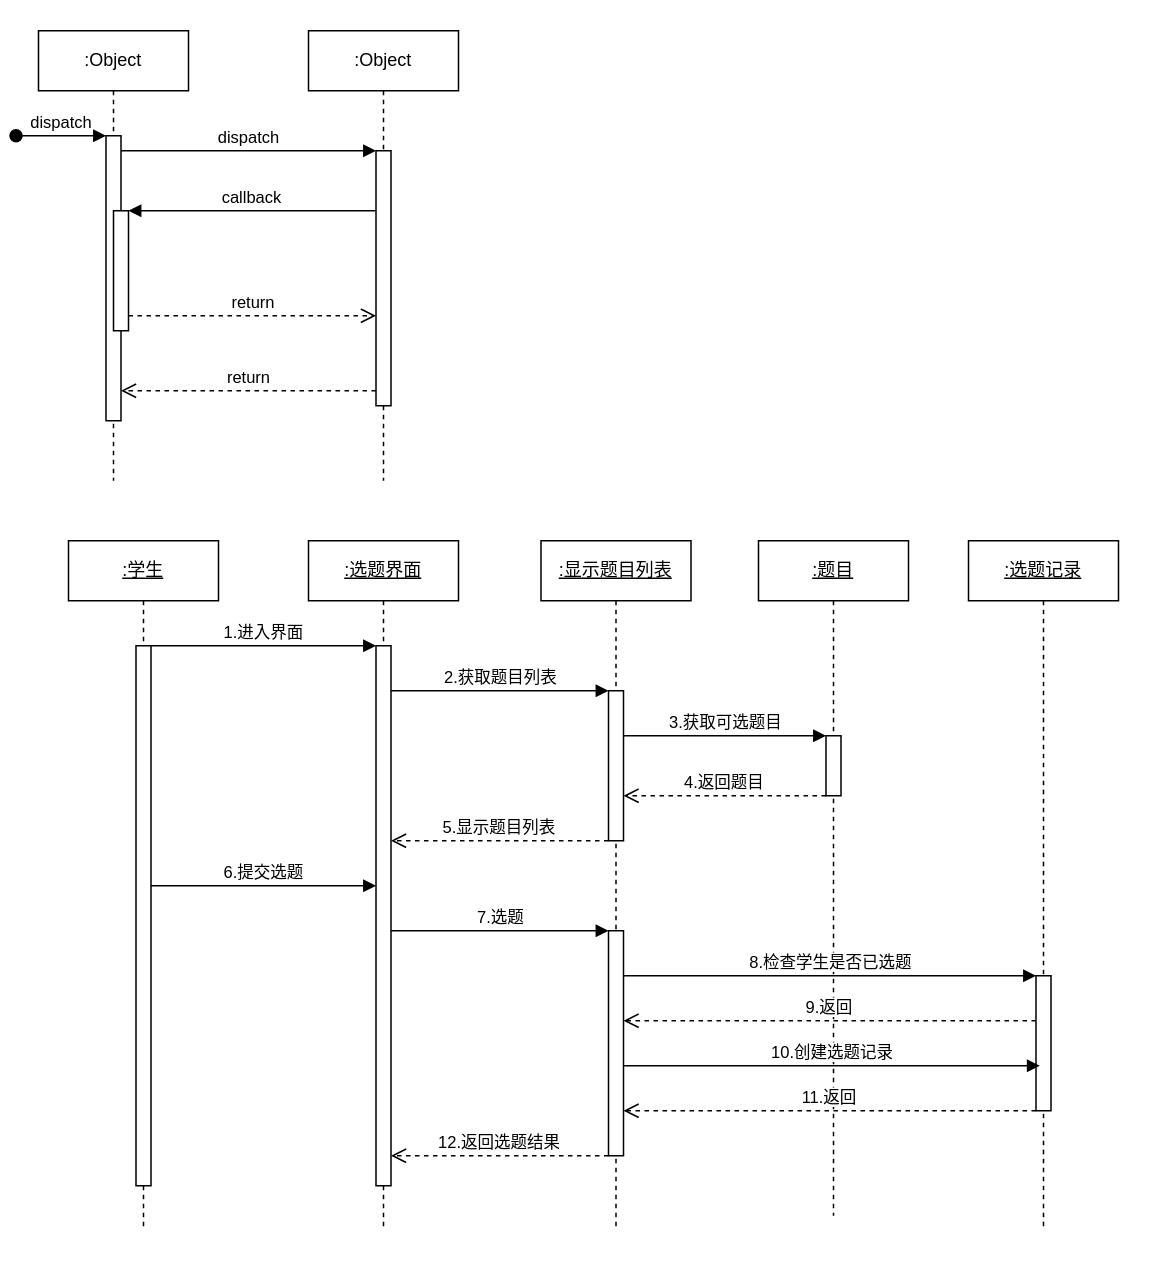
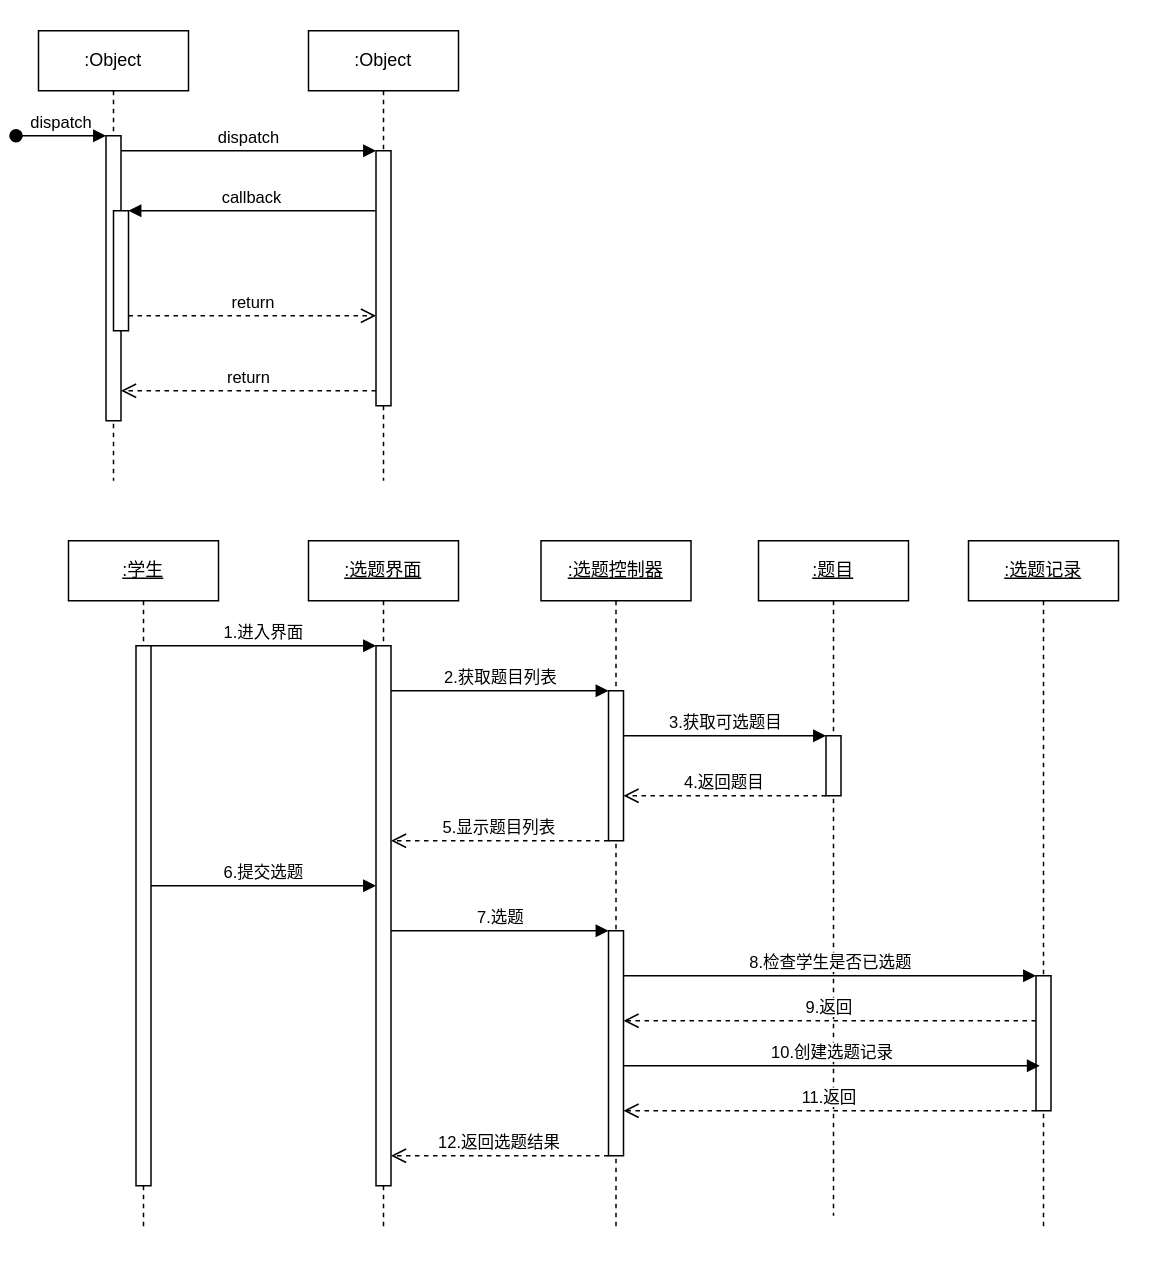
node ":显示题目列表": label ":显示题目列表" -> ":选题控制器"
